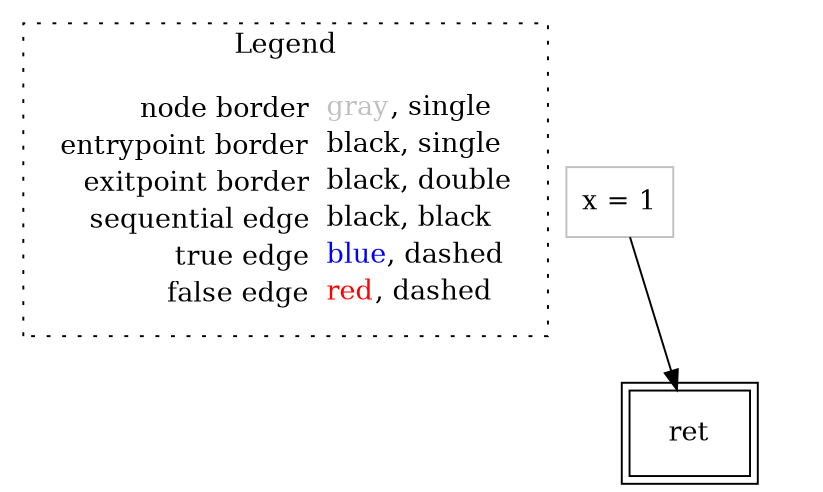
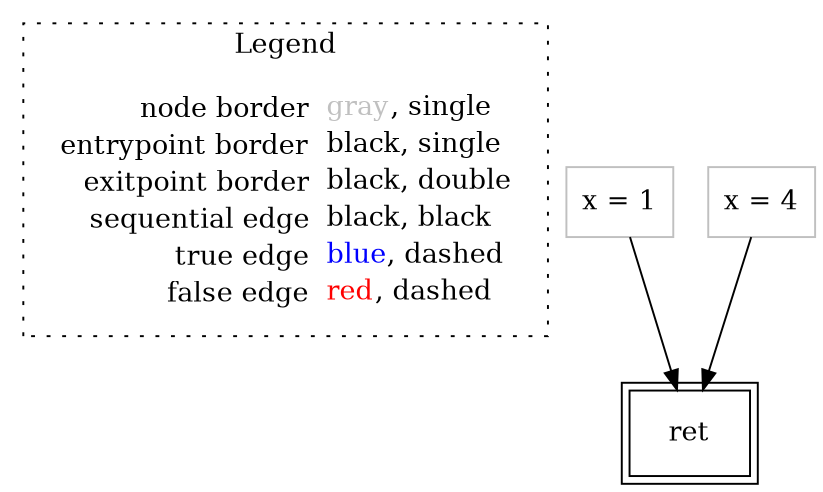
node "x = 4": added
